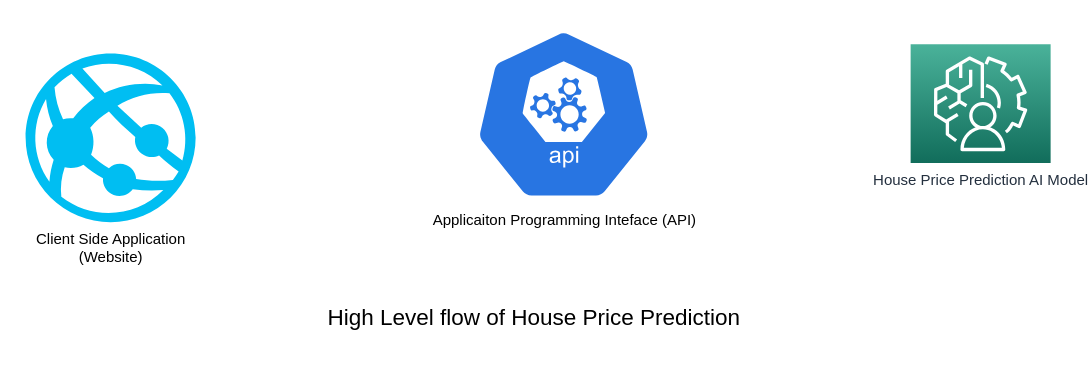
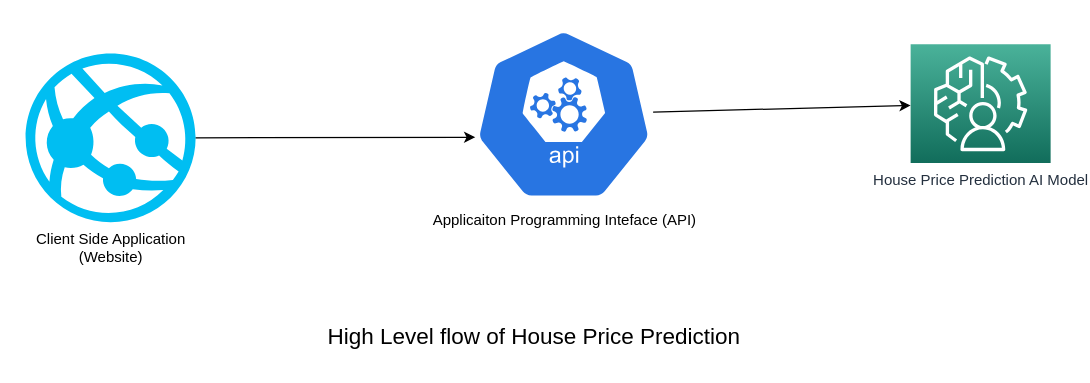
edge "Applicaiton Programming Inteface (API)" -> "House Price Prediction AI Model": added
edge "Client Side Application (Website)" -> "Applicaiton Programming Inteface (API)": added
node "High Level flow of House Price Prediction": moved (534, 318) -> (534, 337)
